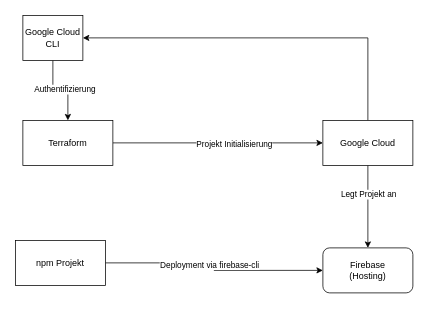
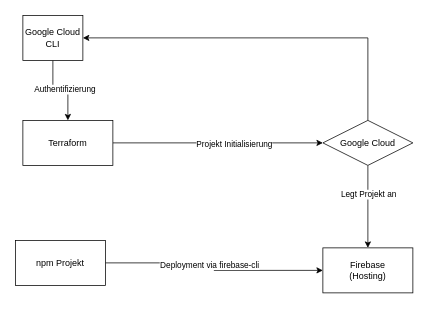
node "Google Cloud": shape rectangle -> diamond
node "Firebase (Hosting)": shape rounded rectangle -> rectangle
